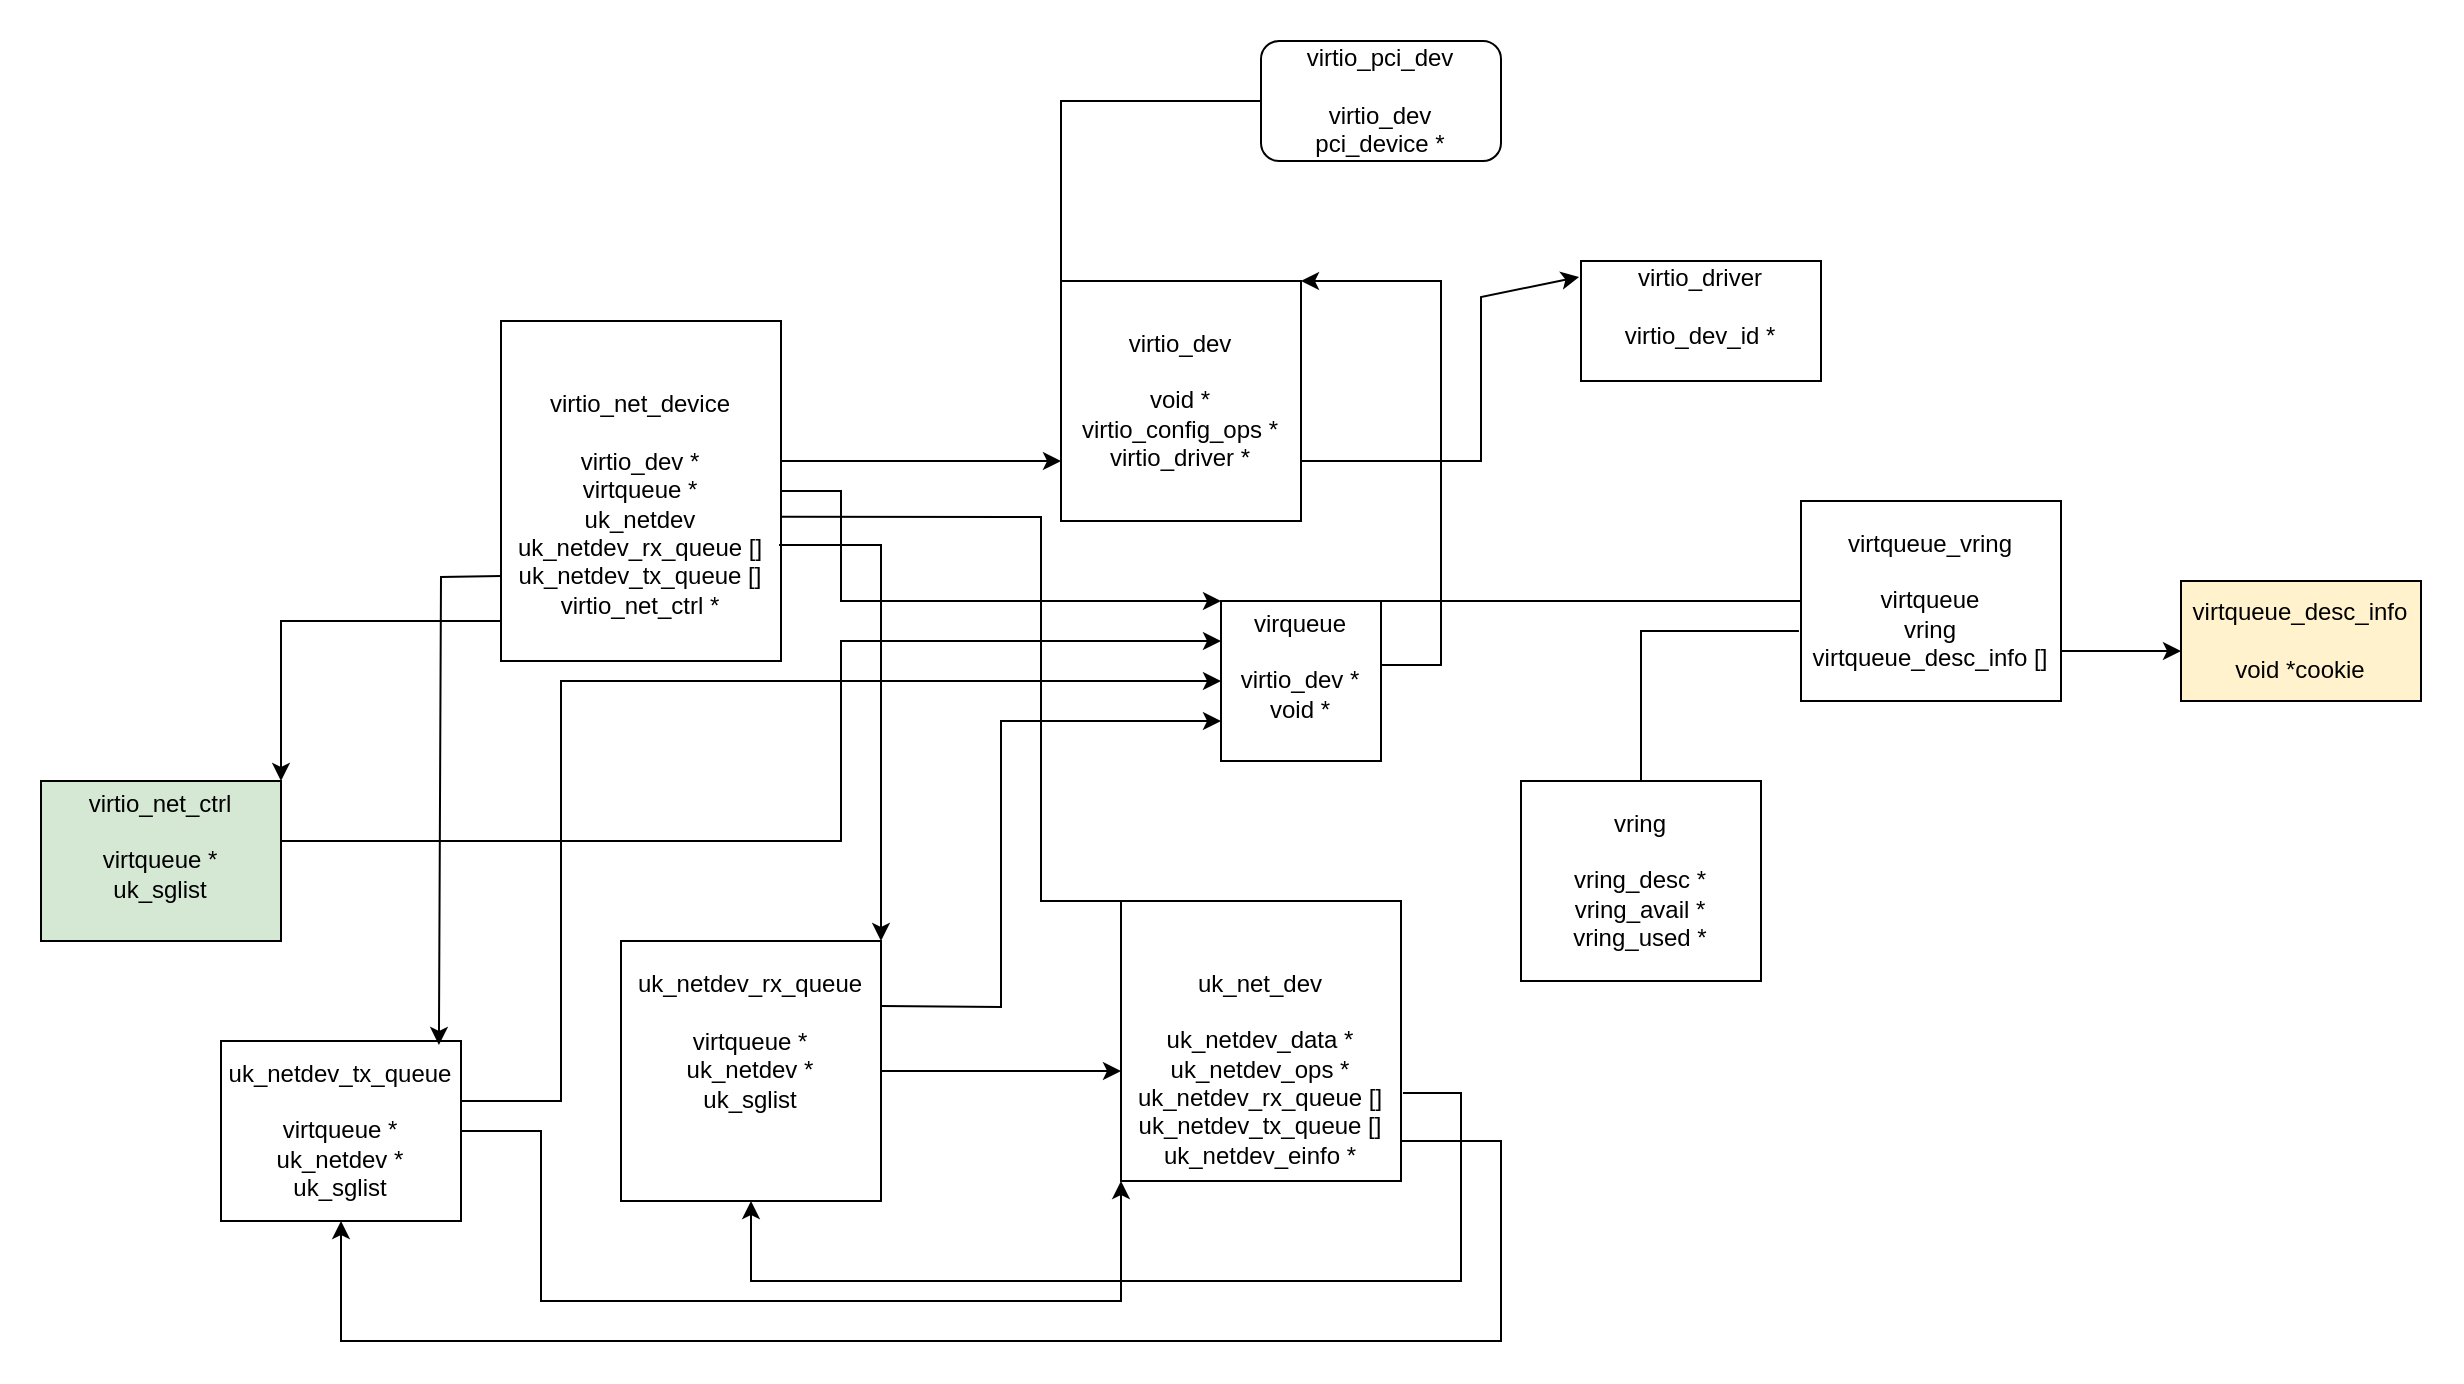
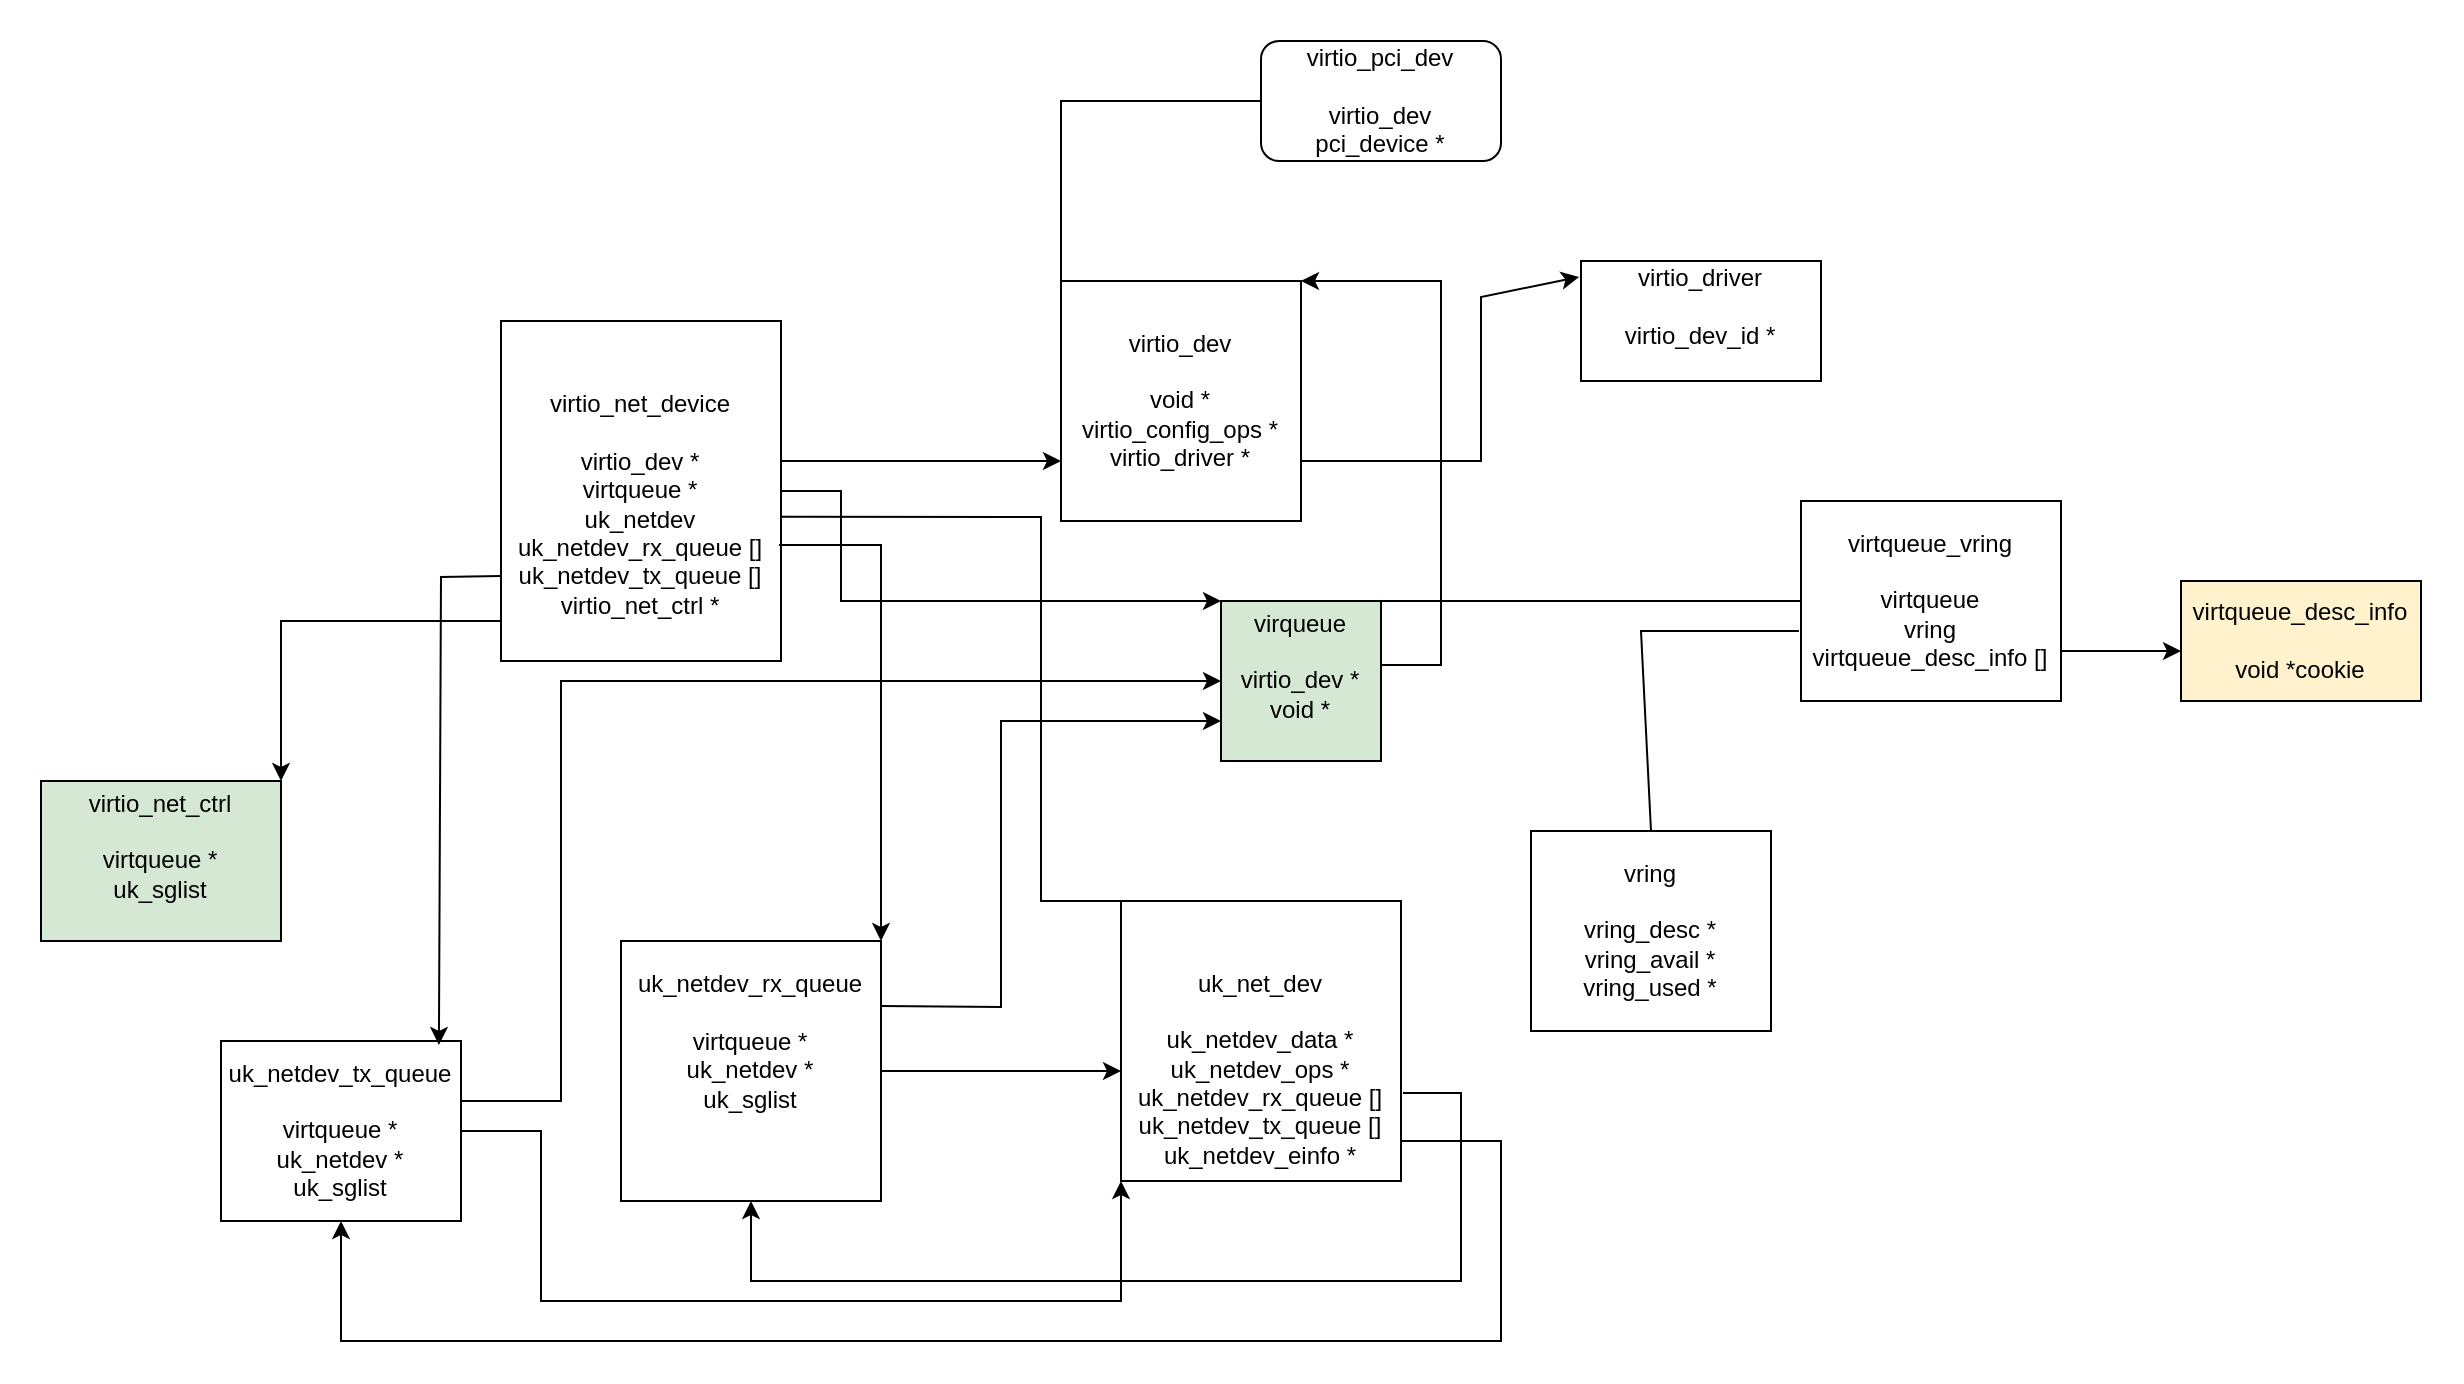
node "virqueue virtio_dev * void *": fillcolor #ffffff -> #d5e8d4
edge "virtio_net_ctrl virtqueue * uk_sglist" -> "virqueue virtio_dev * void *": removed
node "vring vring_desc * vring_avail * vring_used *": moved (1641, 881) -> (1651, 931)
